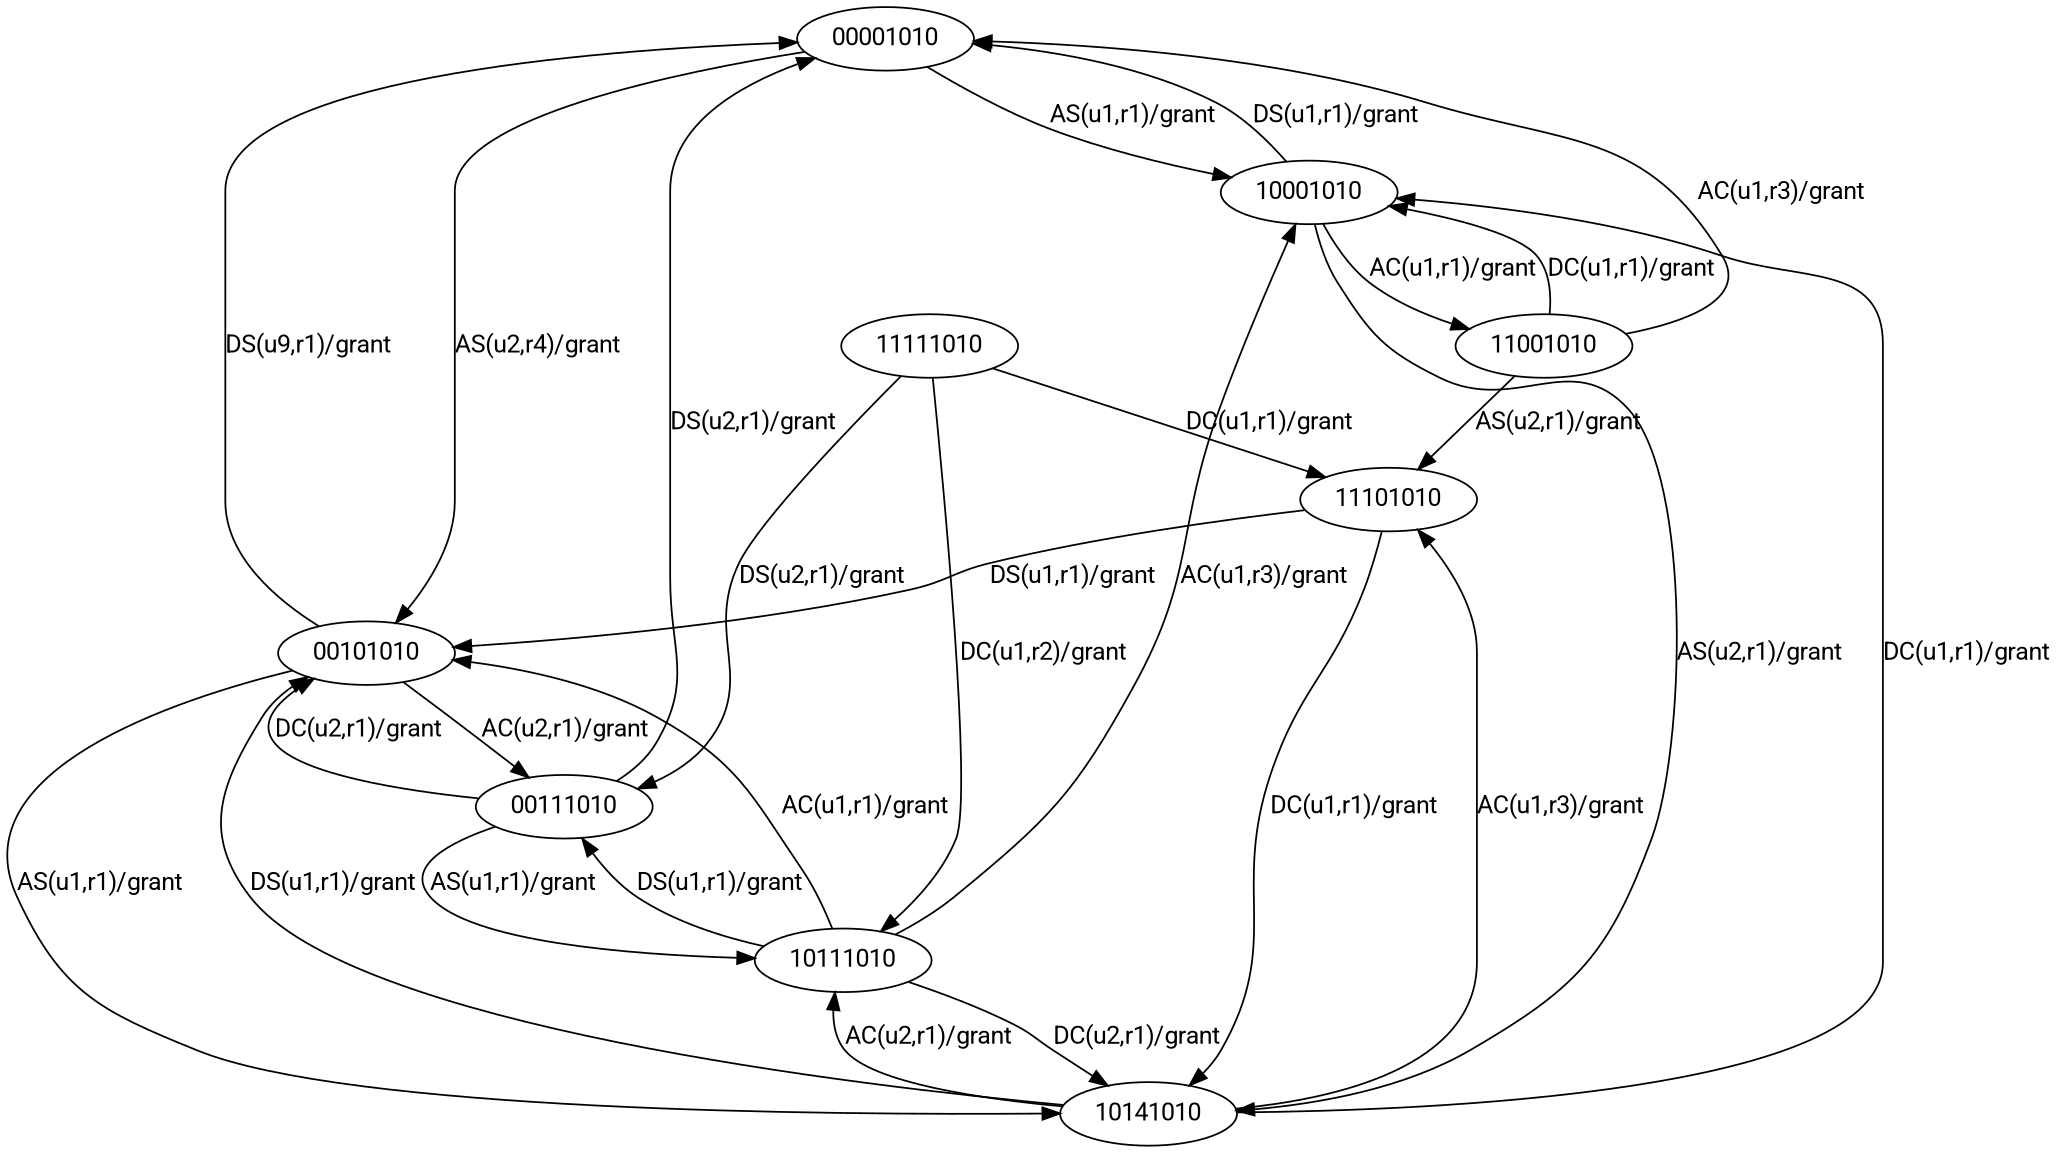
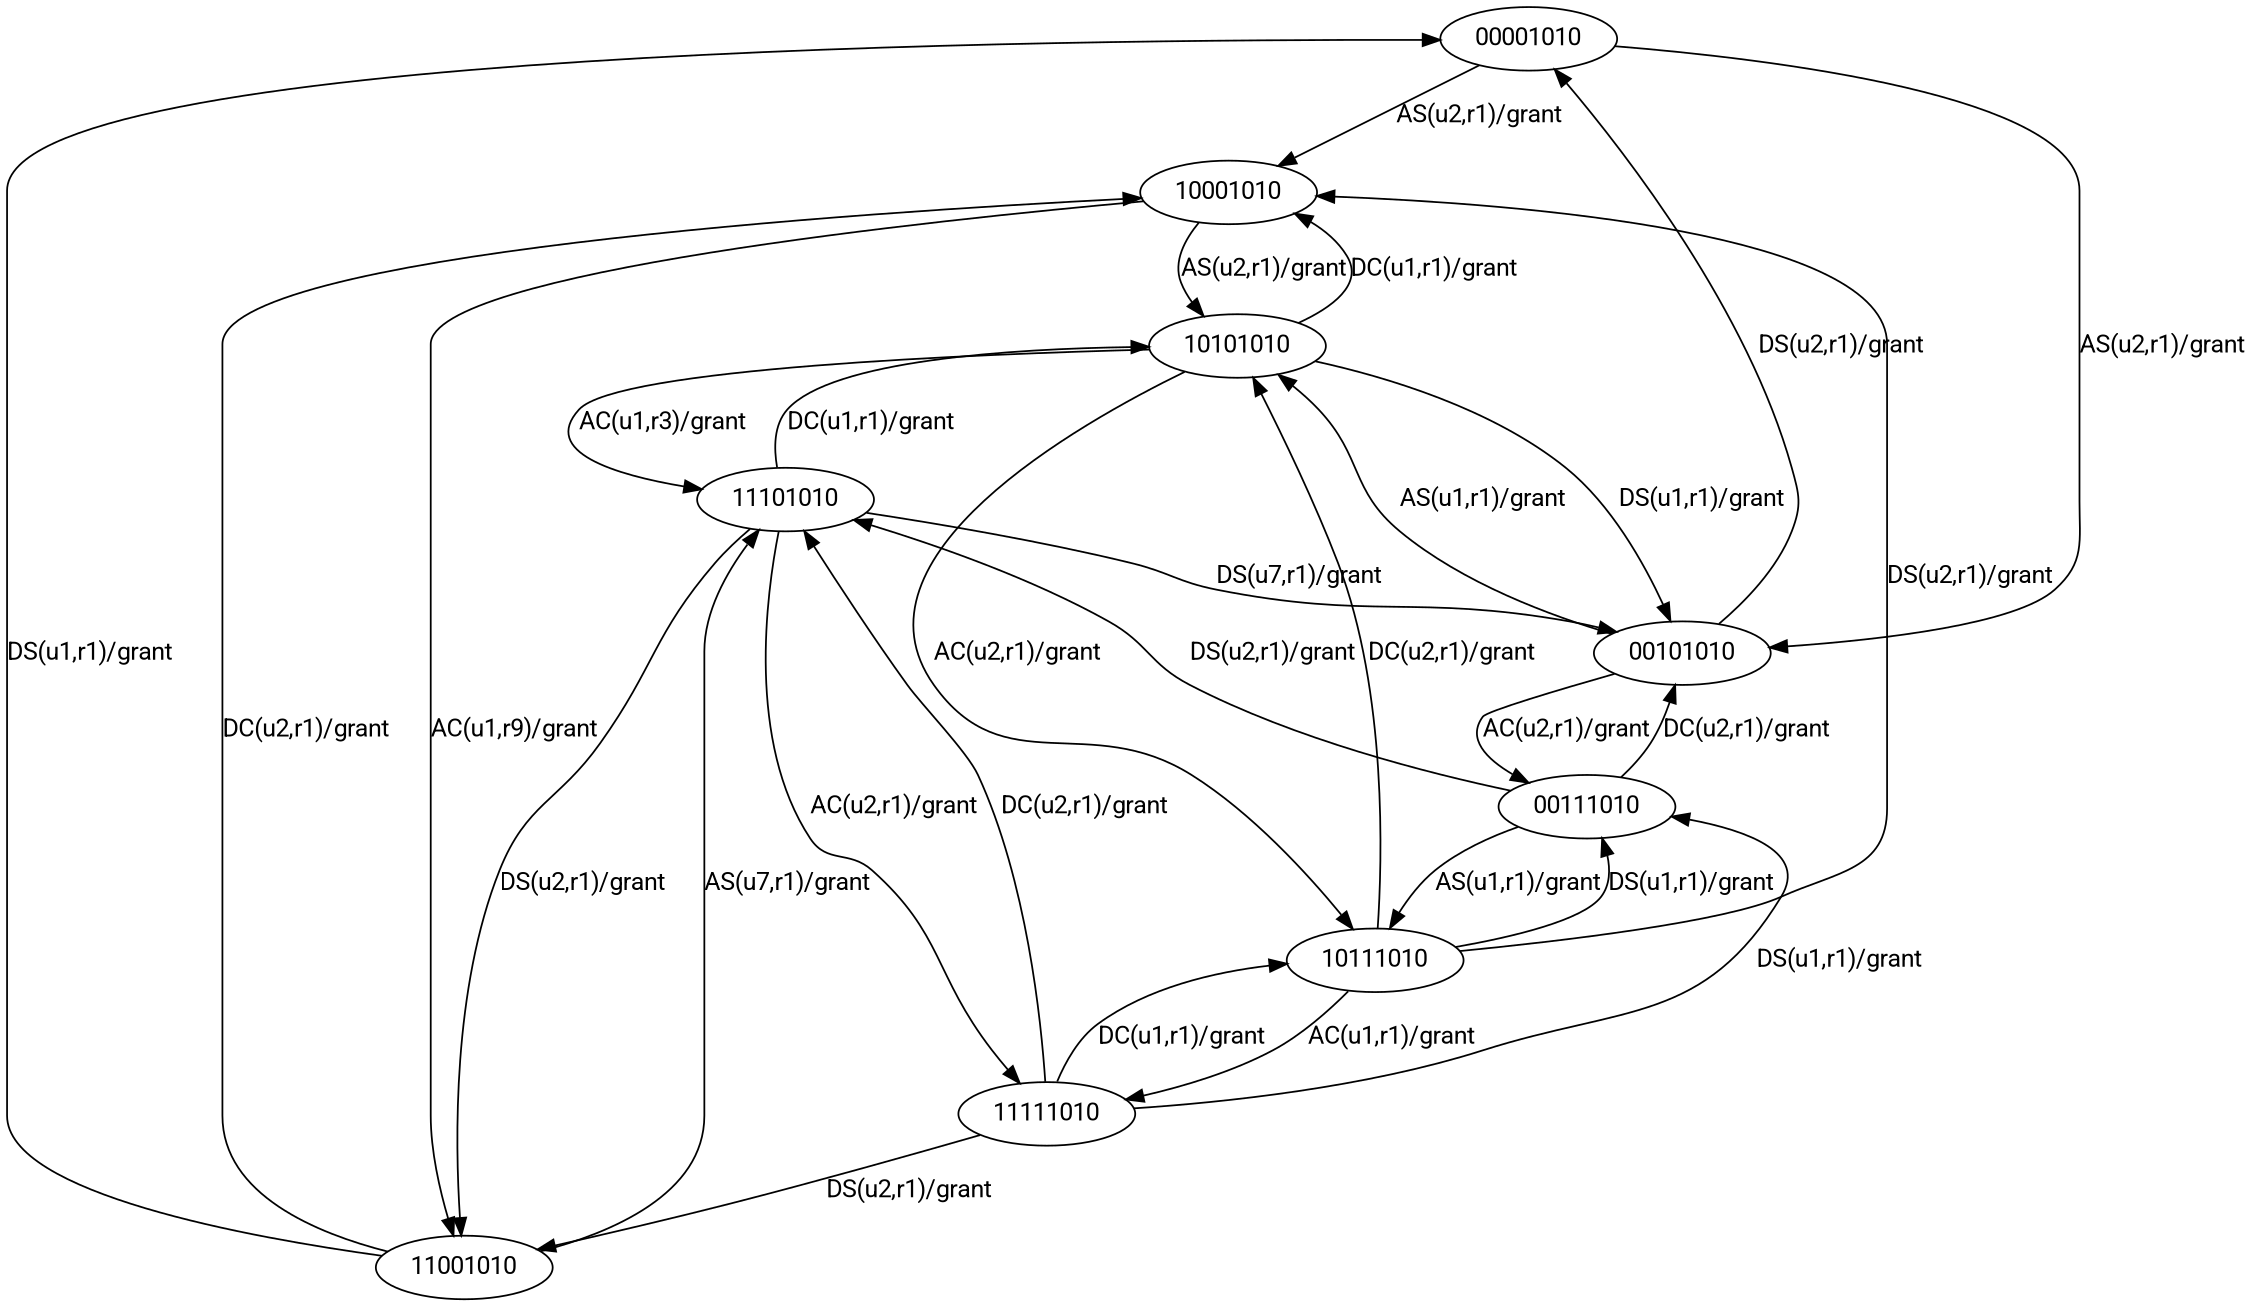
edge "10001010" -> "00001010": removed, label "DS(u1,r1)/grant"
edge "00001010" -> "10001010": label "AS(u1,r1)/grant" -> "AS(u2,r1)/grant"
edge "11001010" -> "00001010": label "AC(u1,r3)/grant" -> "DS(u1,r1)/grant"
edge "10001010" -> "11001010": label "AC(u1,r1)/grant" -> "AC(u1,r9)/grant"
edge "11001010" -> "10001010": label "DC(u1,r1)/grant" -> "DC(u2,r1)/grant"
edge "00101010" -> "00001010": label "DS(u9,r1)/grant" -> "DS(u2,r1)/grant"
edge "00001010" -> "00101010": label "AS(u2,r4)/grant" -> "AS(u2,r1)/grant"
edge "00111010" -> "00001010": now "00111010" -> "11101010"
edge "11111010" -> "11101010": label "DC(u1,r1)/grant" -> "DC(u2,r1)/grant"
edge "11001010" -> "11101010": label "AS(u2,r1)/grant" -> "AS(u7,r1)/grant"
edge "11111010" -> "00111010": label "DS(u2,r1)/grant" -> "DS(u1,r1)/grant"
edge "11101010" -> "00101010": label "DS(u1,r1)/grant" -> "DS(u7,r1)/grant"
edge "10111010" -> "10001010": label "AC(u1,r3)/grant" -> "DS(u2,r1)/grant"
edge "11111010" -> "10111010": label "DC(u1,r2)/grant" -> "DC(u1,r1)/grant"
edge "10111010" -> "00101010": now "10111010" -> "11111010"
edge "11101010" -> "11001010": added, label "DS(u2,r1)/grant"
edge "11101010" -> "11111010": added, label "AC(u2,r1)/grant"
node "10141010": label "10141010" -> "10101010"
edge "11111010" -> "11001010": added, label "DS(u2,r1)/grant"
